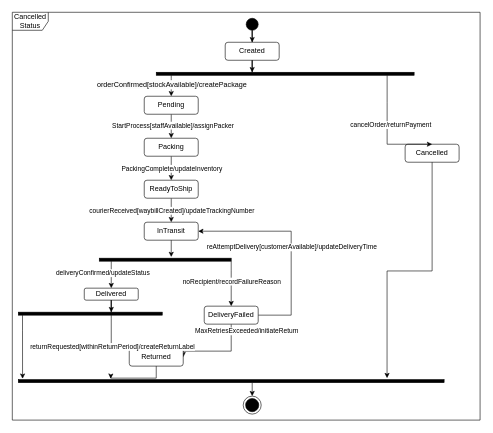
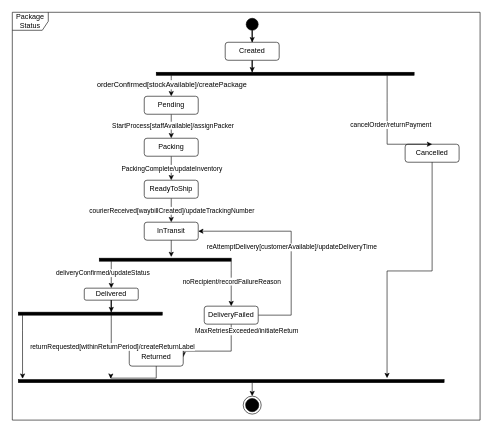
node "Cancelled Status": label "Cancelled Status" -> "Package Status"
